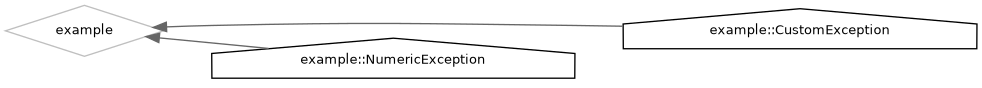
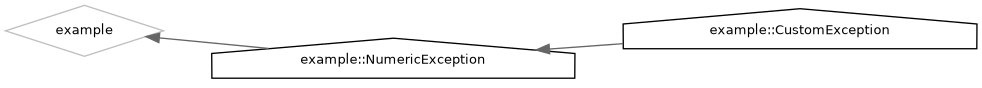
edge "example::CustomException" -> "example": now "example::CustomException" -> "example::NumericException"
